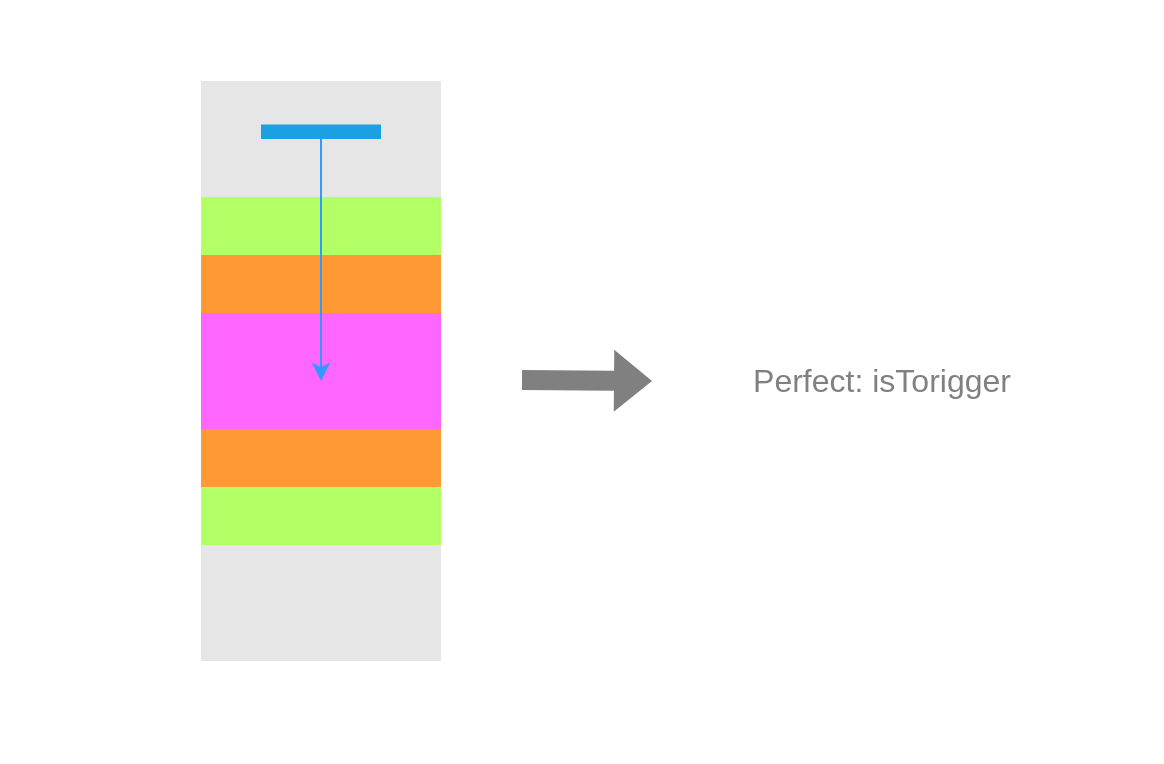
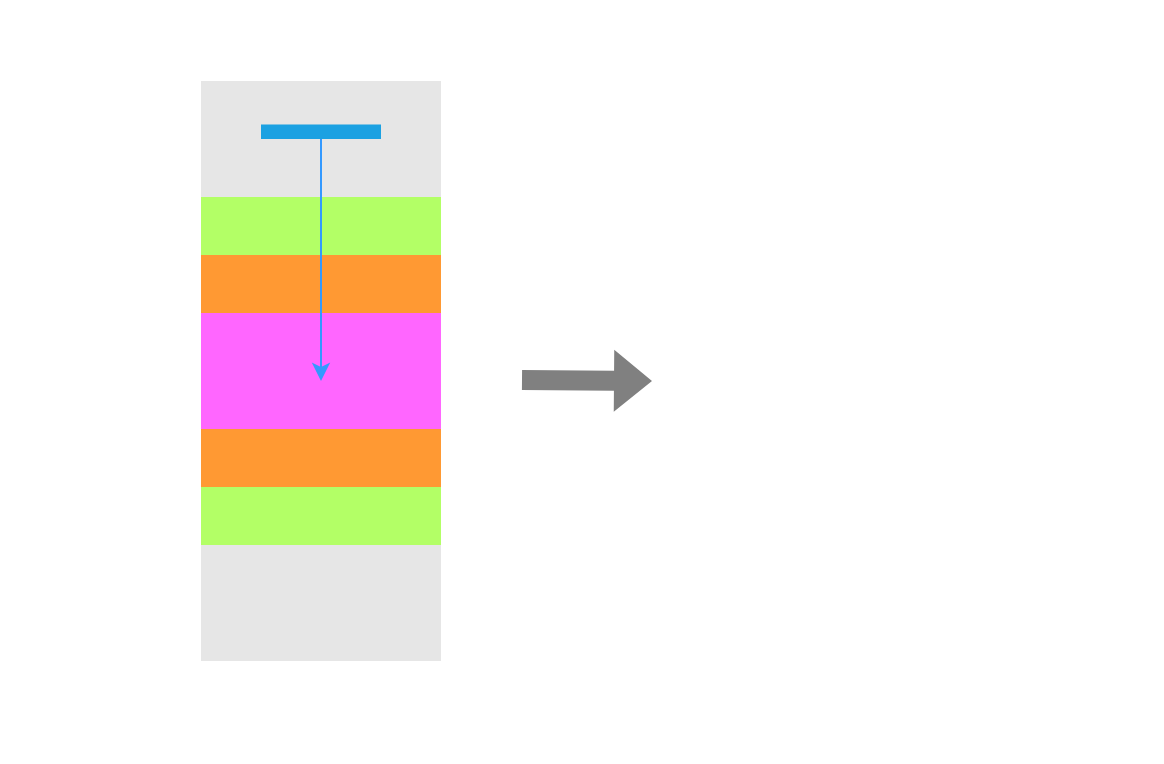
node "Perfect: isTorigger": removed
